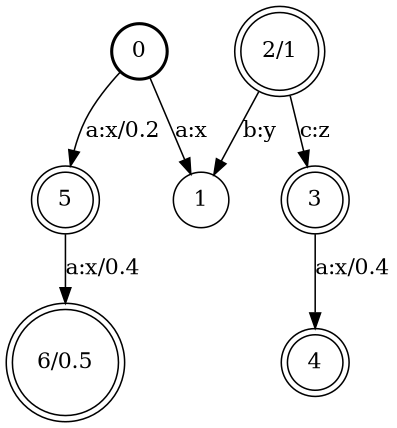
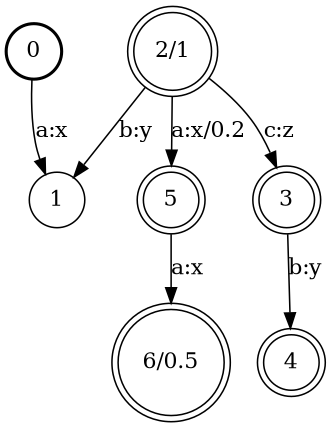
edge "0" -> "5": now "2/1" -> "5"
edge "5" -> "6/0.5": label "a:x/0.4" -> "a:x"
edge "3" -> "4": label "a:x/0.4" -> "b:y"
